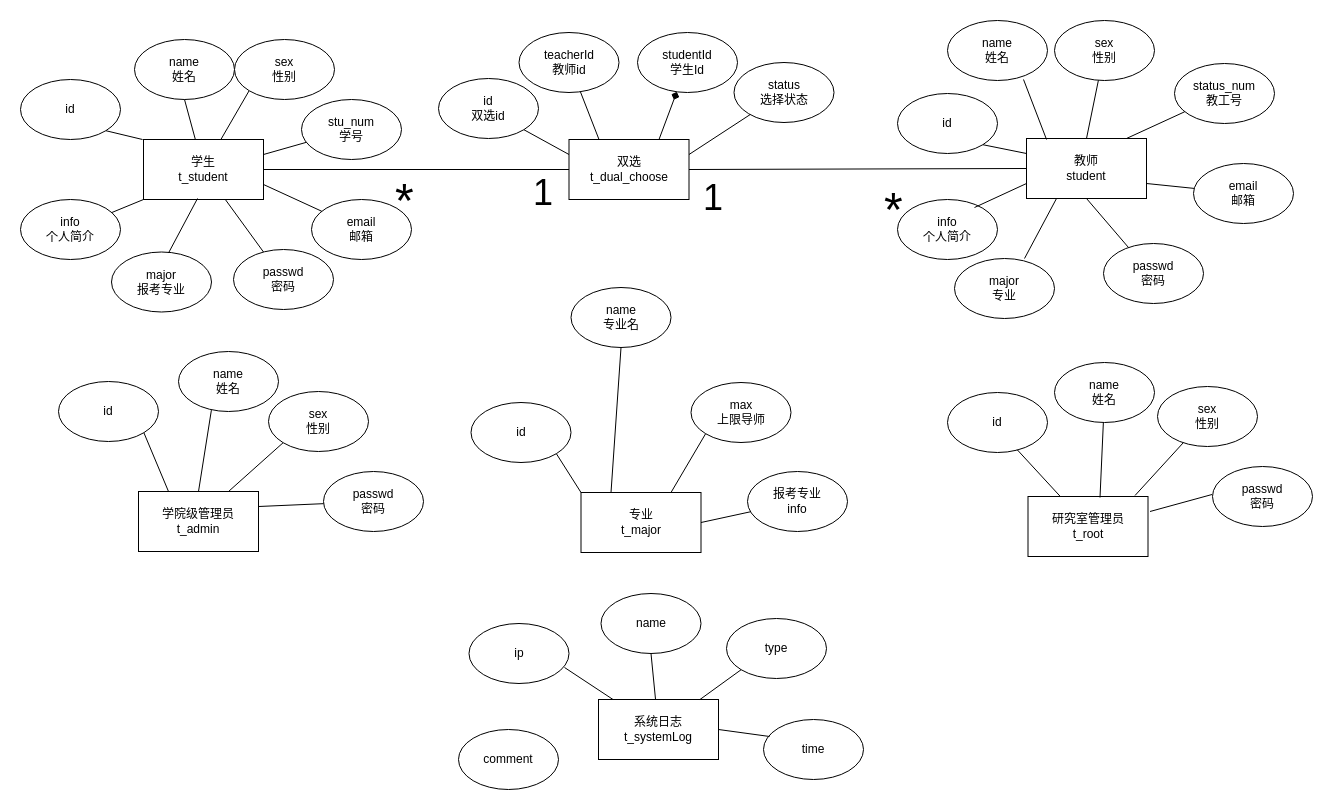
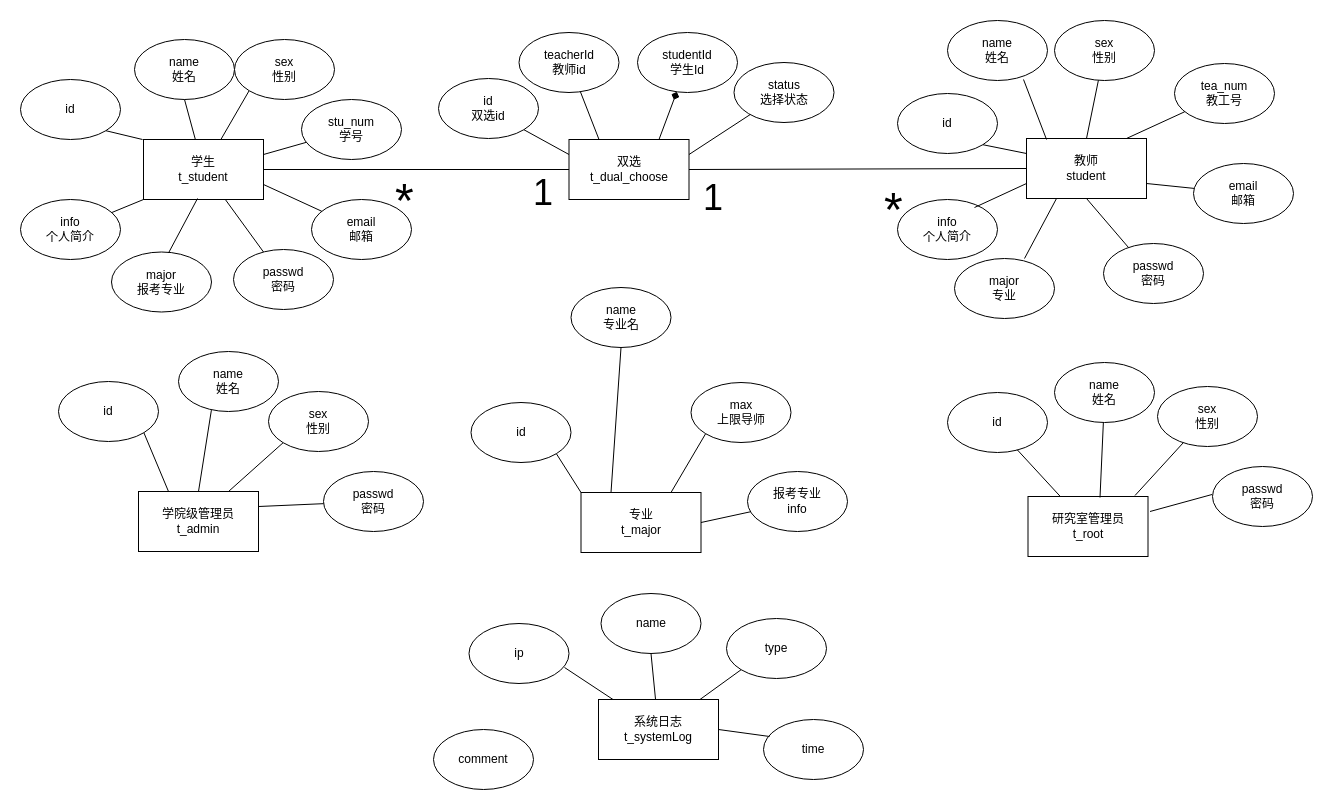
node "status_num 教工号": label "status_num 教工号" -> "tea_num 教工号"
node "comment": moved (509, 760) -> (484, 760)
